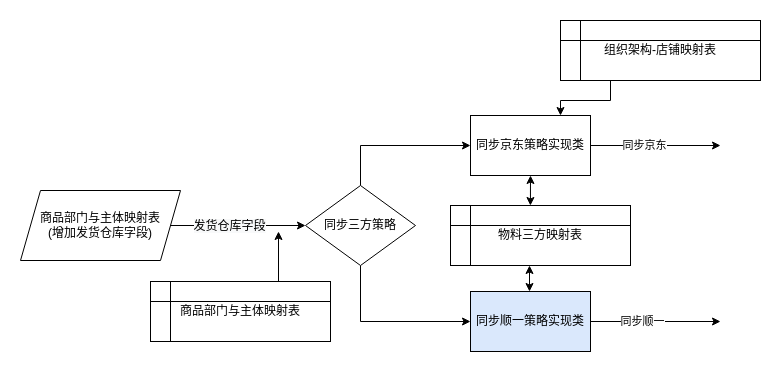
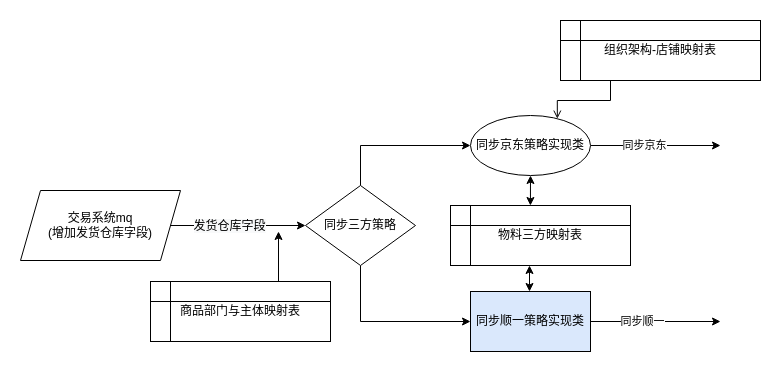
edge "组织架构-店铺映射表" -> "同步京东策略实现类": arrowhead classic -> open
node "同步京东策略实现类": shape rectangle -> ellipse
node "商品部门与主体映射表 (增加发货仓库字段)": label "商品部门与主体映射表 (增加发货仓库字段)" -> "交易系统mq (增加发货仓库字段)"
